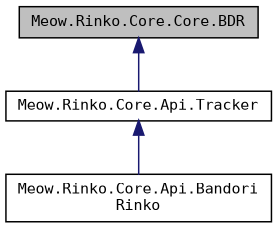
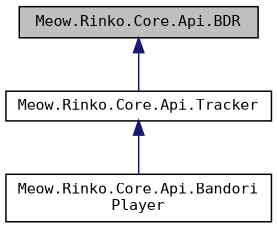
node "Meow.Rinko.Core.Core.BDR": label "Meow.Rinko.Core.Core.BDR" -> "Meow.Rinko.Core.Api.BDR"
node "Meow.Rinko.Core.Api.Bandori Rinko": label "Meow.Rinko.Core.Api.Bandori Rinko" -> "Meow.Rinko.Core.Api.Bandori Player"
